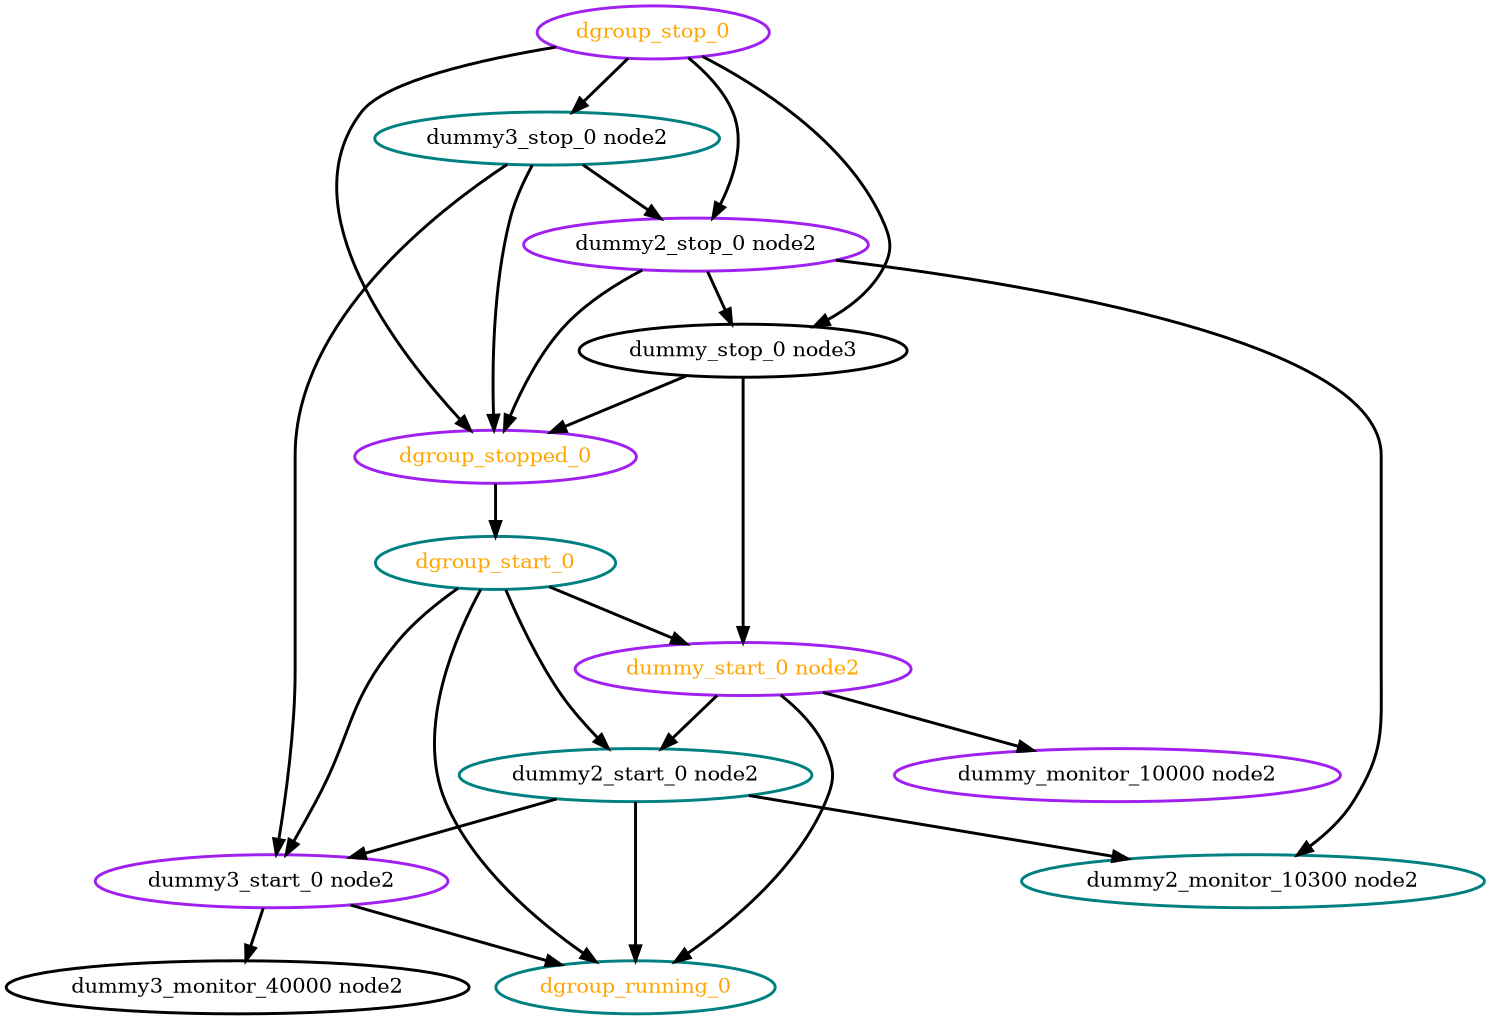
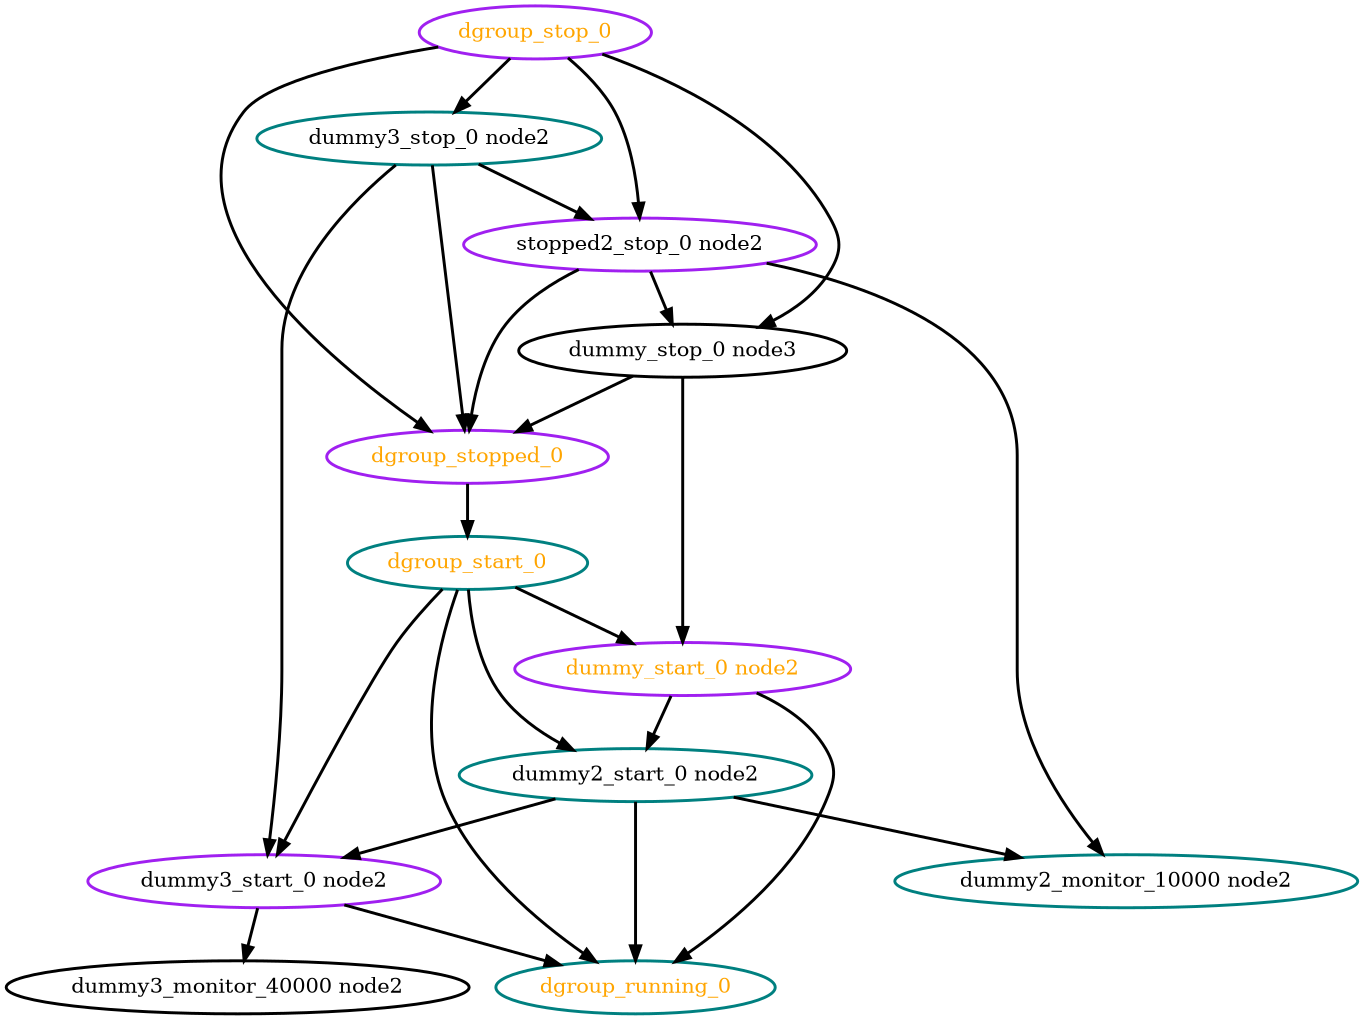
node "dummy2_stop_0 node2": label "dummy2_stop_0 node2" -> "stopped2_stop_0 node2"
node "dummy_monitor_10000 node2": removed
node "dummy2_monitor_10300 node2": label "dummy2_monitor_10300 node2" -> "dummy2_monitor_10000 node2"
